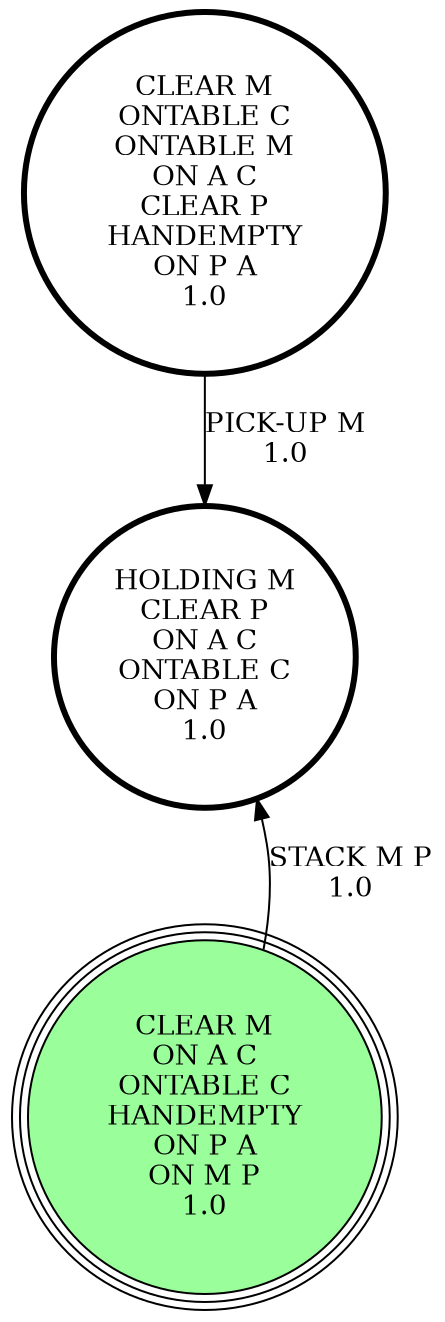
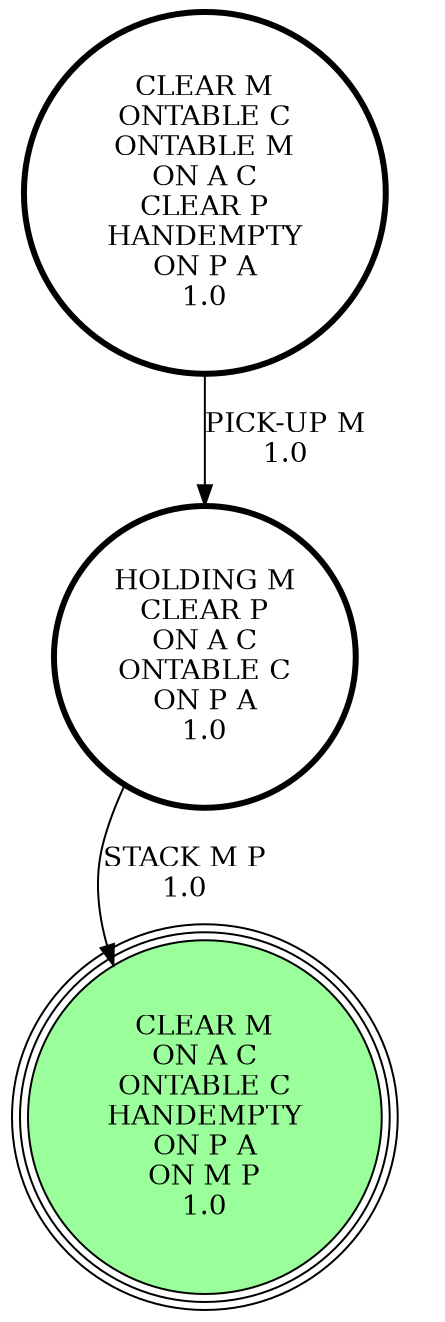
edge "CLEAR M ON A C ONTABLE C HANDEMPTY ON P A ON M P 1.0" -> "HOLDING M CLEAR P ON A C ONTABLE C ON P A 1.0": reversed
